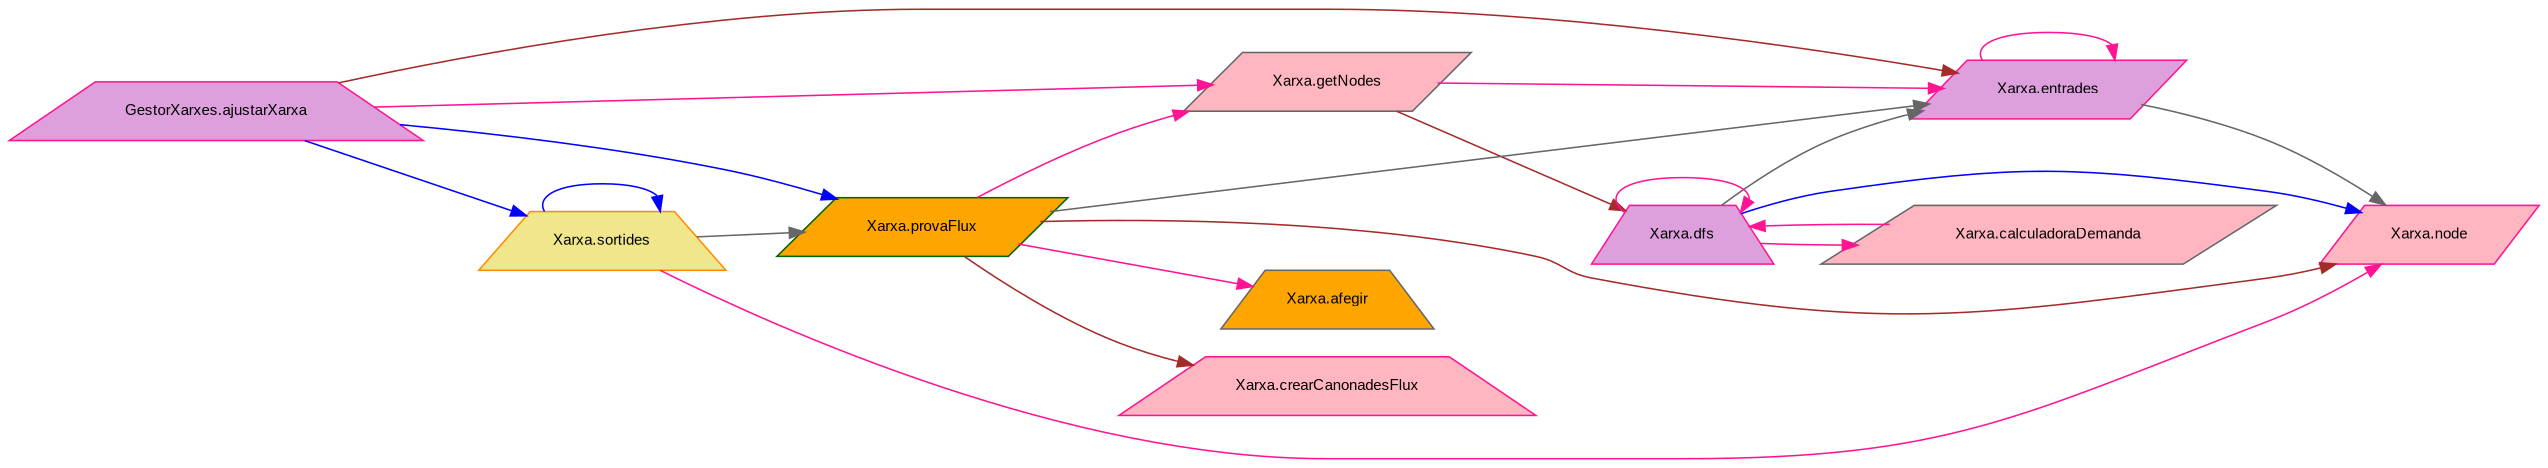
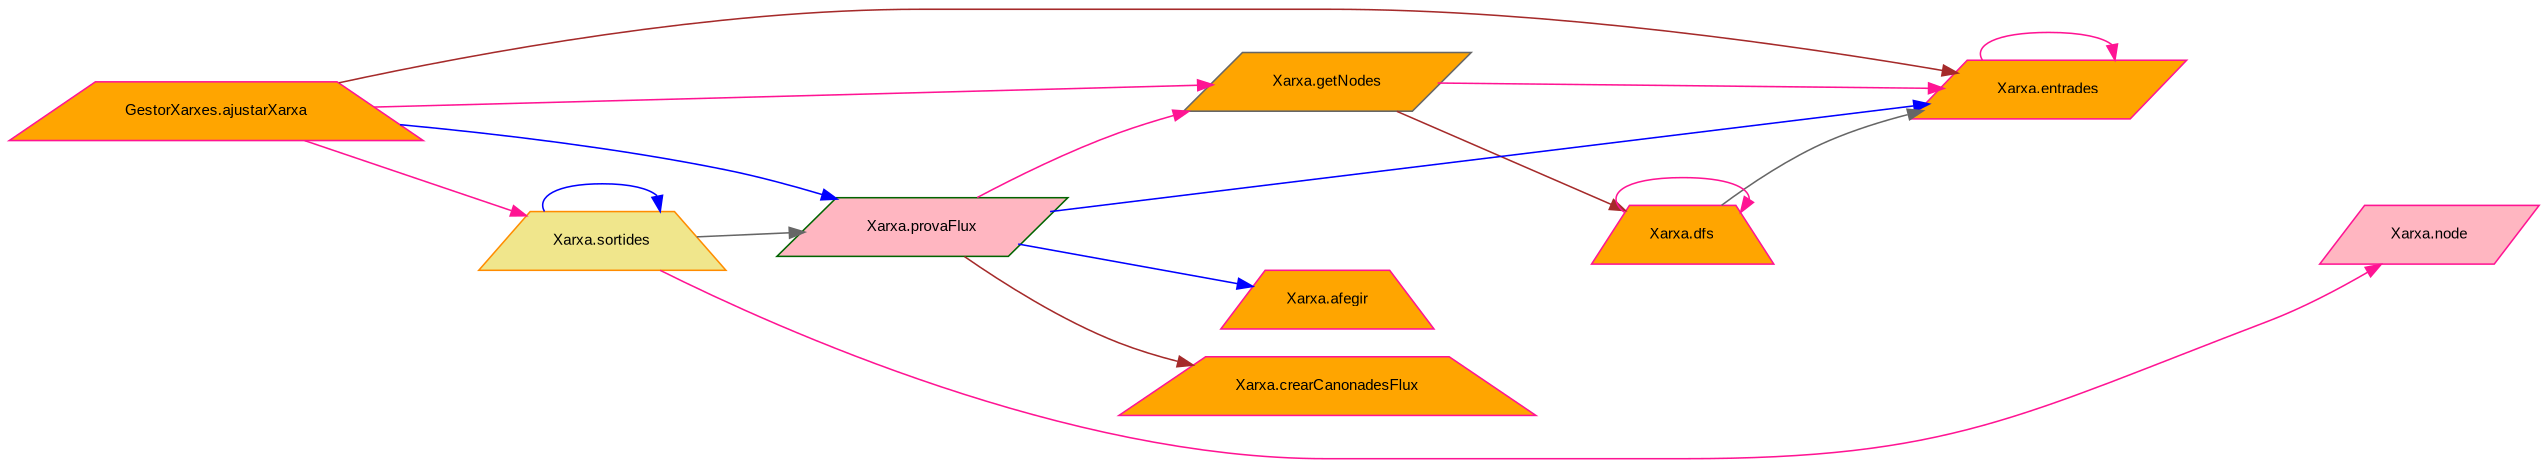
node "Xarxa.getNodes": fillcolor lightpink -> orange
node "Xarxa.entrades": fillcolor plum -> orange
node "GestorXarxes.ajustarXarxa": fillcolor plum -> orange
edge "Xarxa.entrades" -> "Xarxa.node": removed
edge "Xarxa.provaFlux" -> "Xarxa.entrades": color gray40 -> blue
edge "Xarxa.dfs" -> "Xarxa.node": removed
edge "GestorXarxes.ajustarXarxa" -> "Xarxa.sortides": color blue -> deeppink
node "Xarxa.provaFlux": fillcolor orange -> lightpink
node "Xarxa.dfs": fillcolor plum -> orange
node "Xarxa.calculadoraDemanda": removed
edge "Xarxa.provaFlux" -> "Xarxa.afegir": color deeppink -> blue
edge "Xarxa.provaFlux" -> "Xarxa.node": removed
node "Xarxa.afegir": color gray40 -> deeppink
node "Xarxa.crearCanonadesFlux": fillcolor lightpink -> orange
